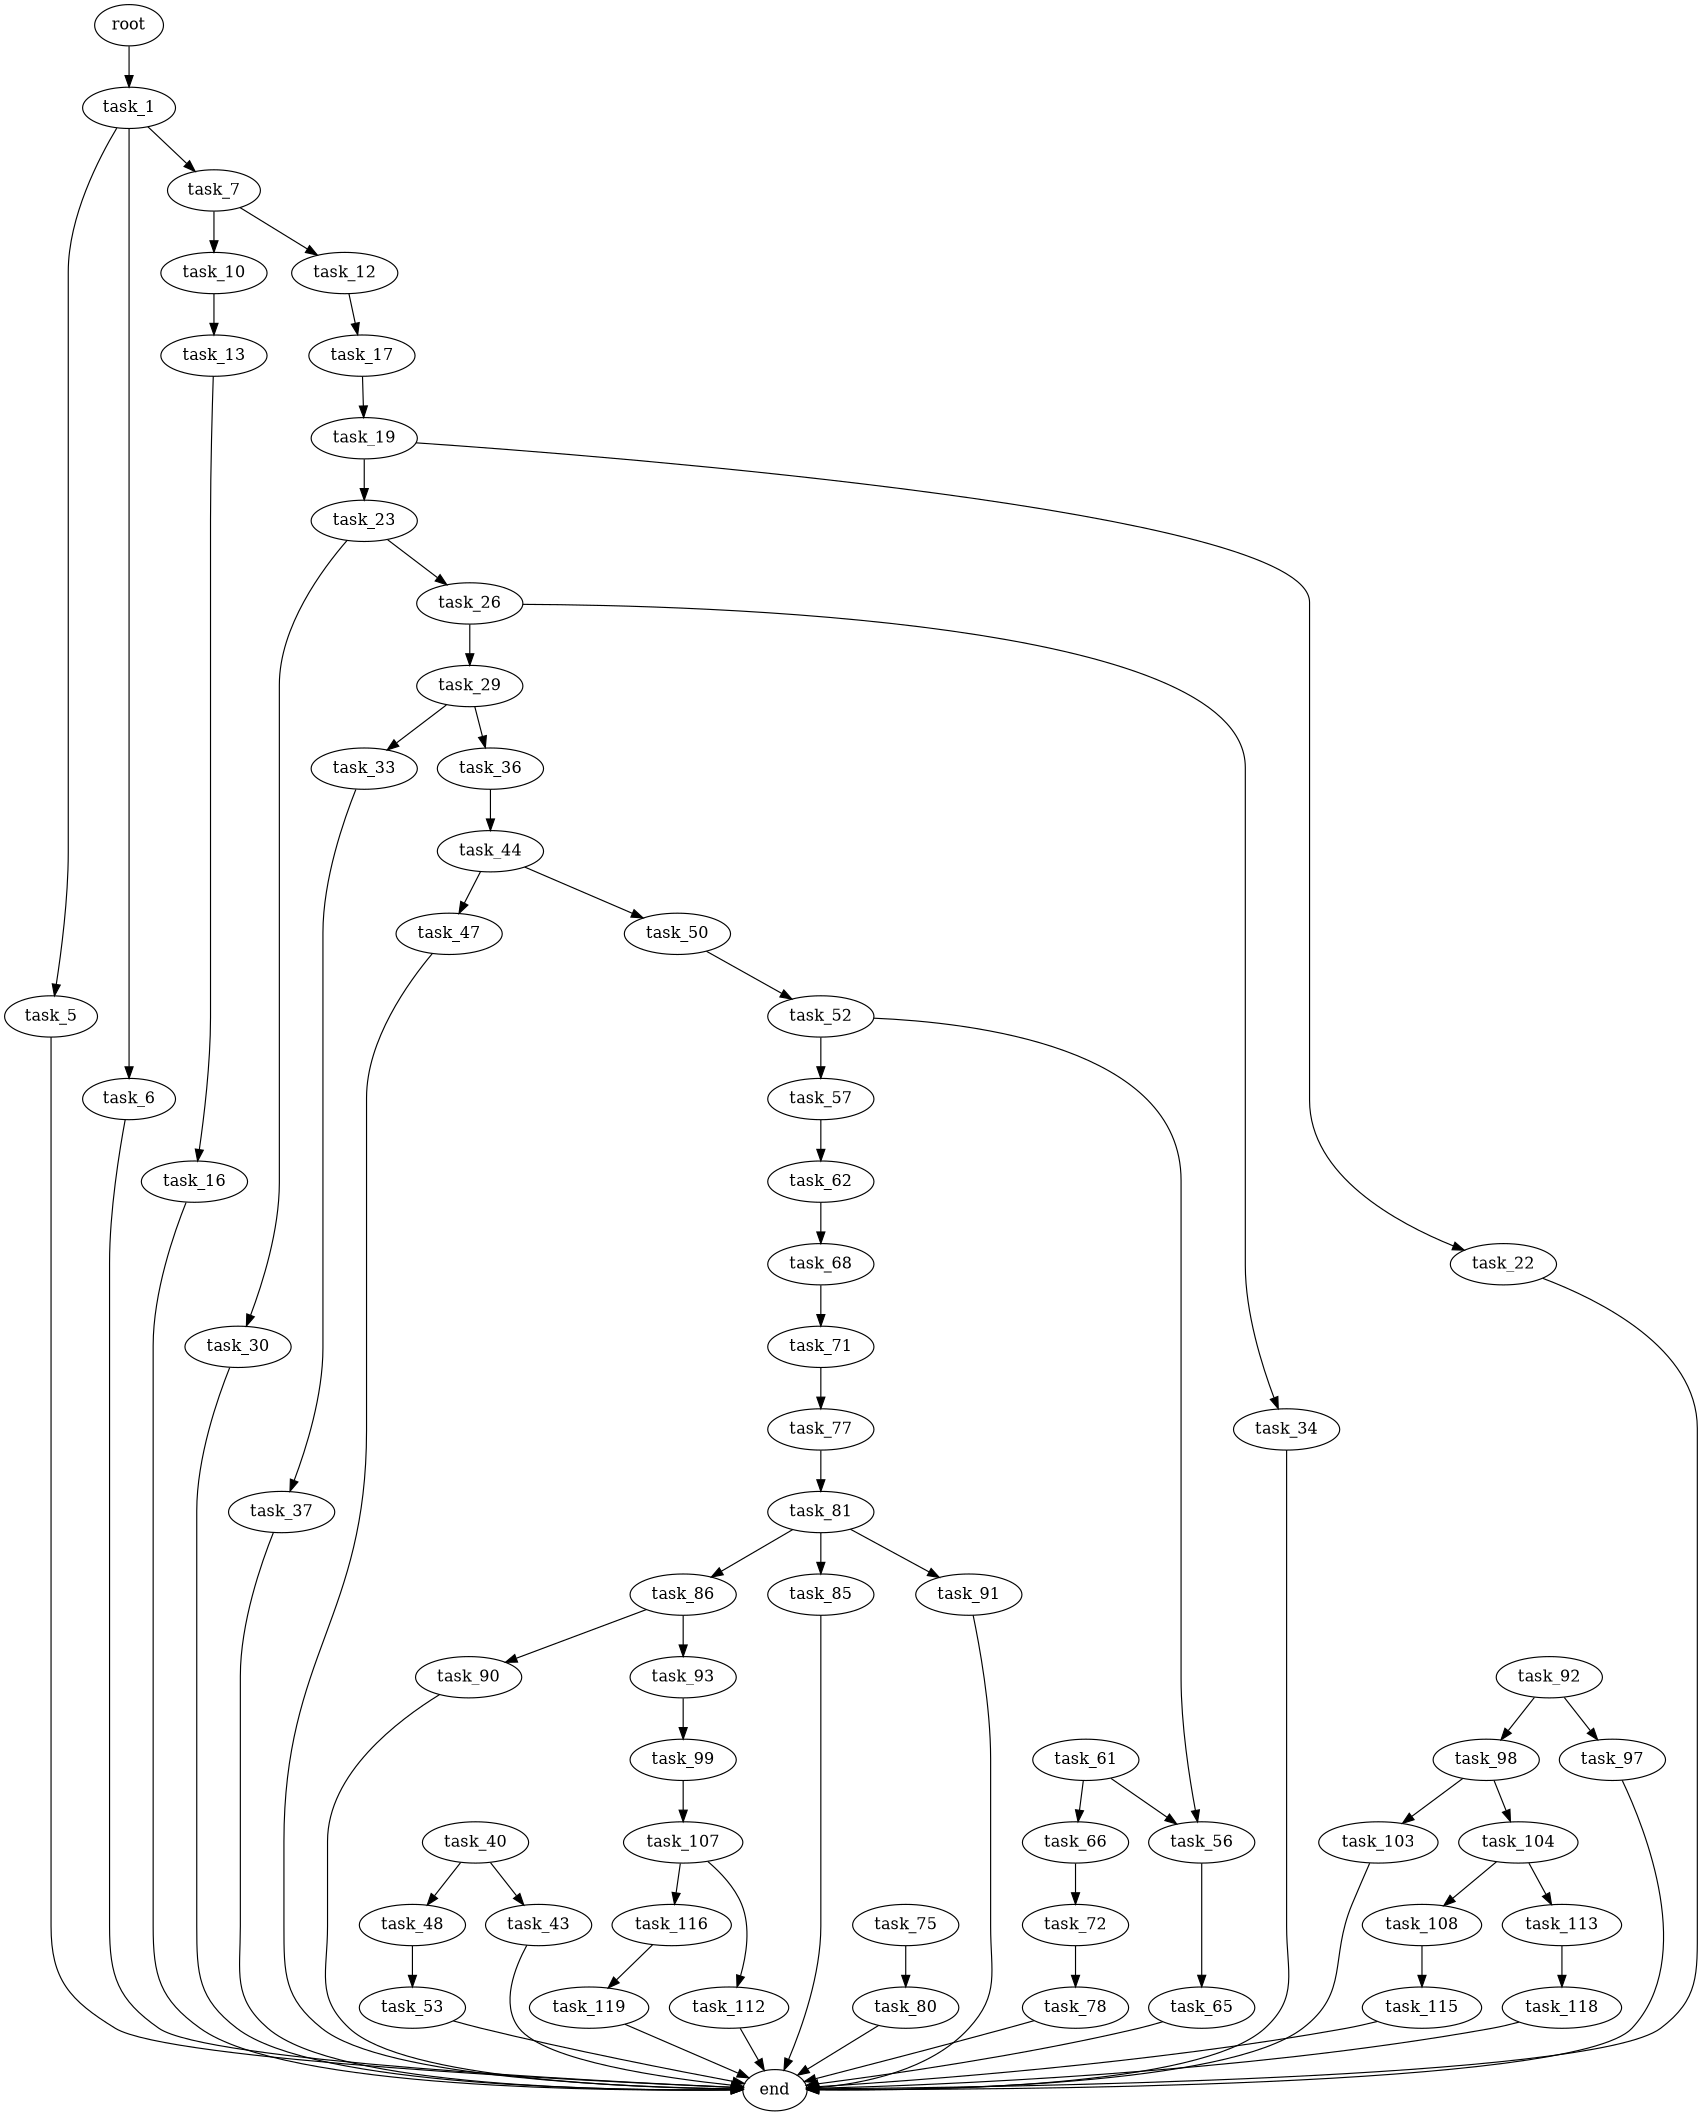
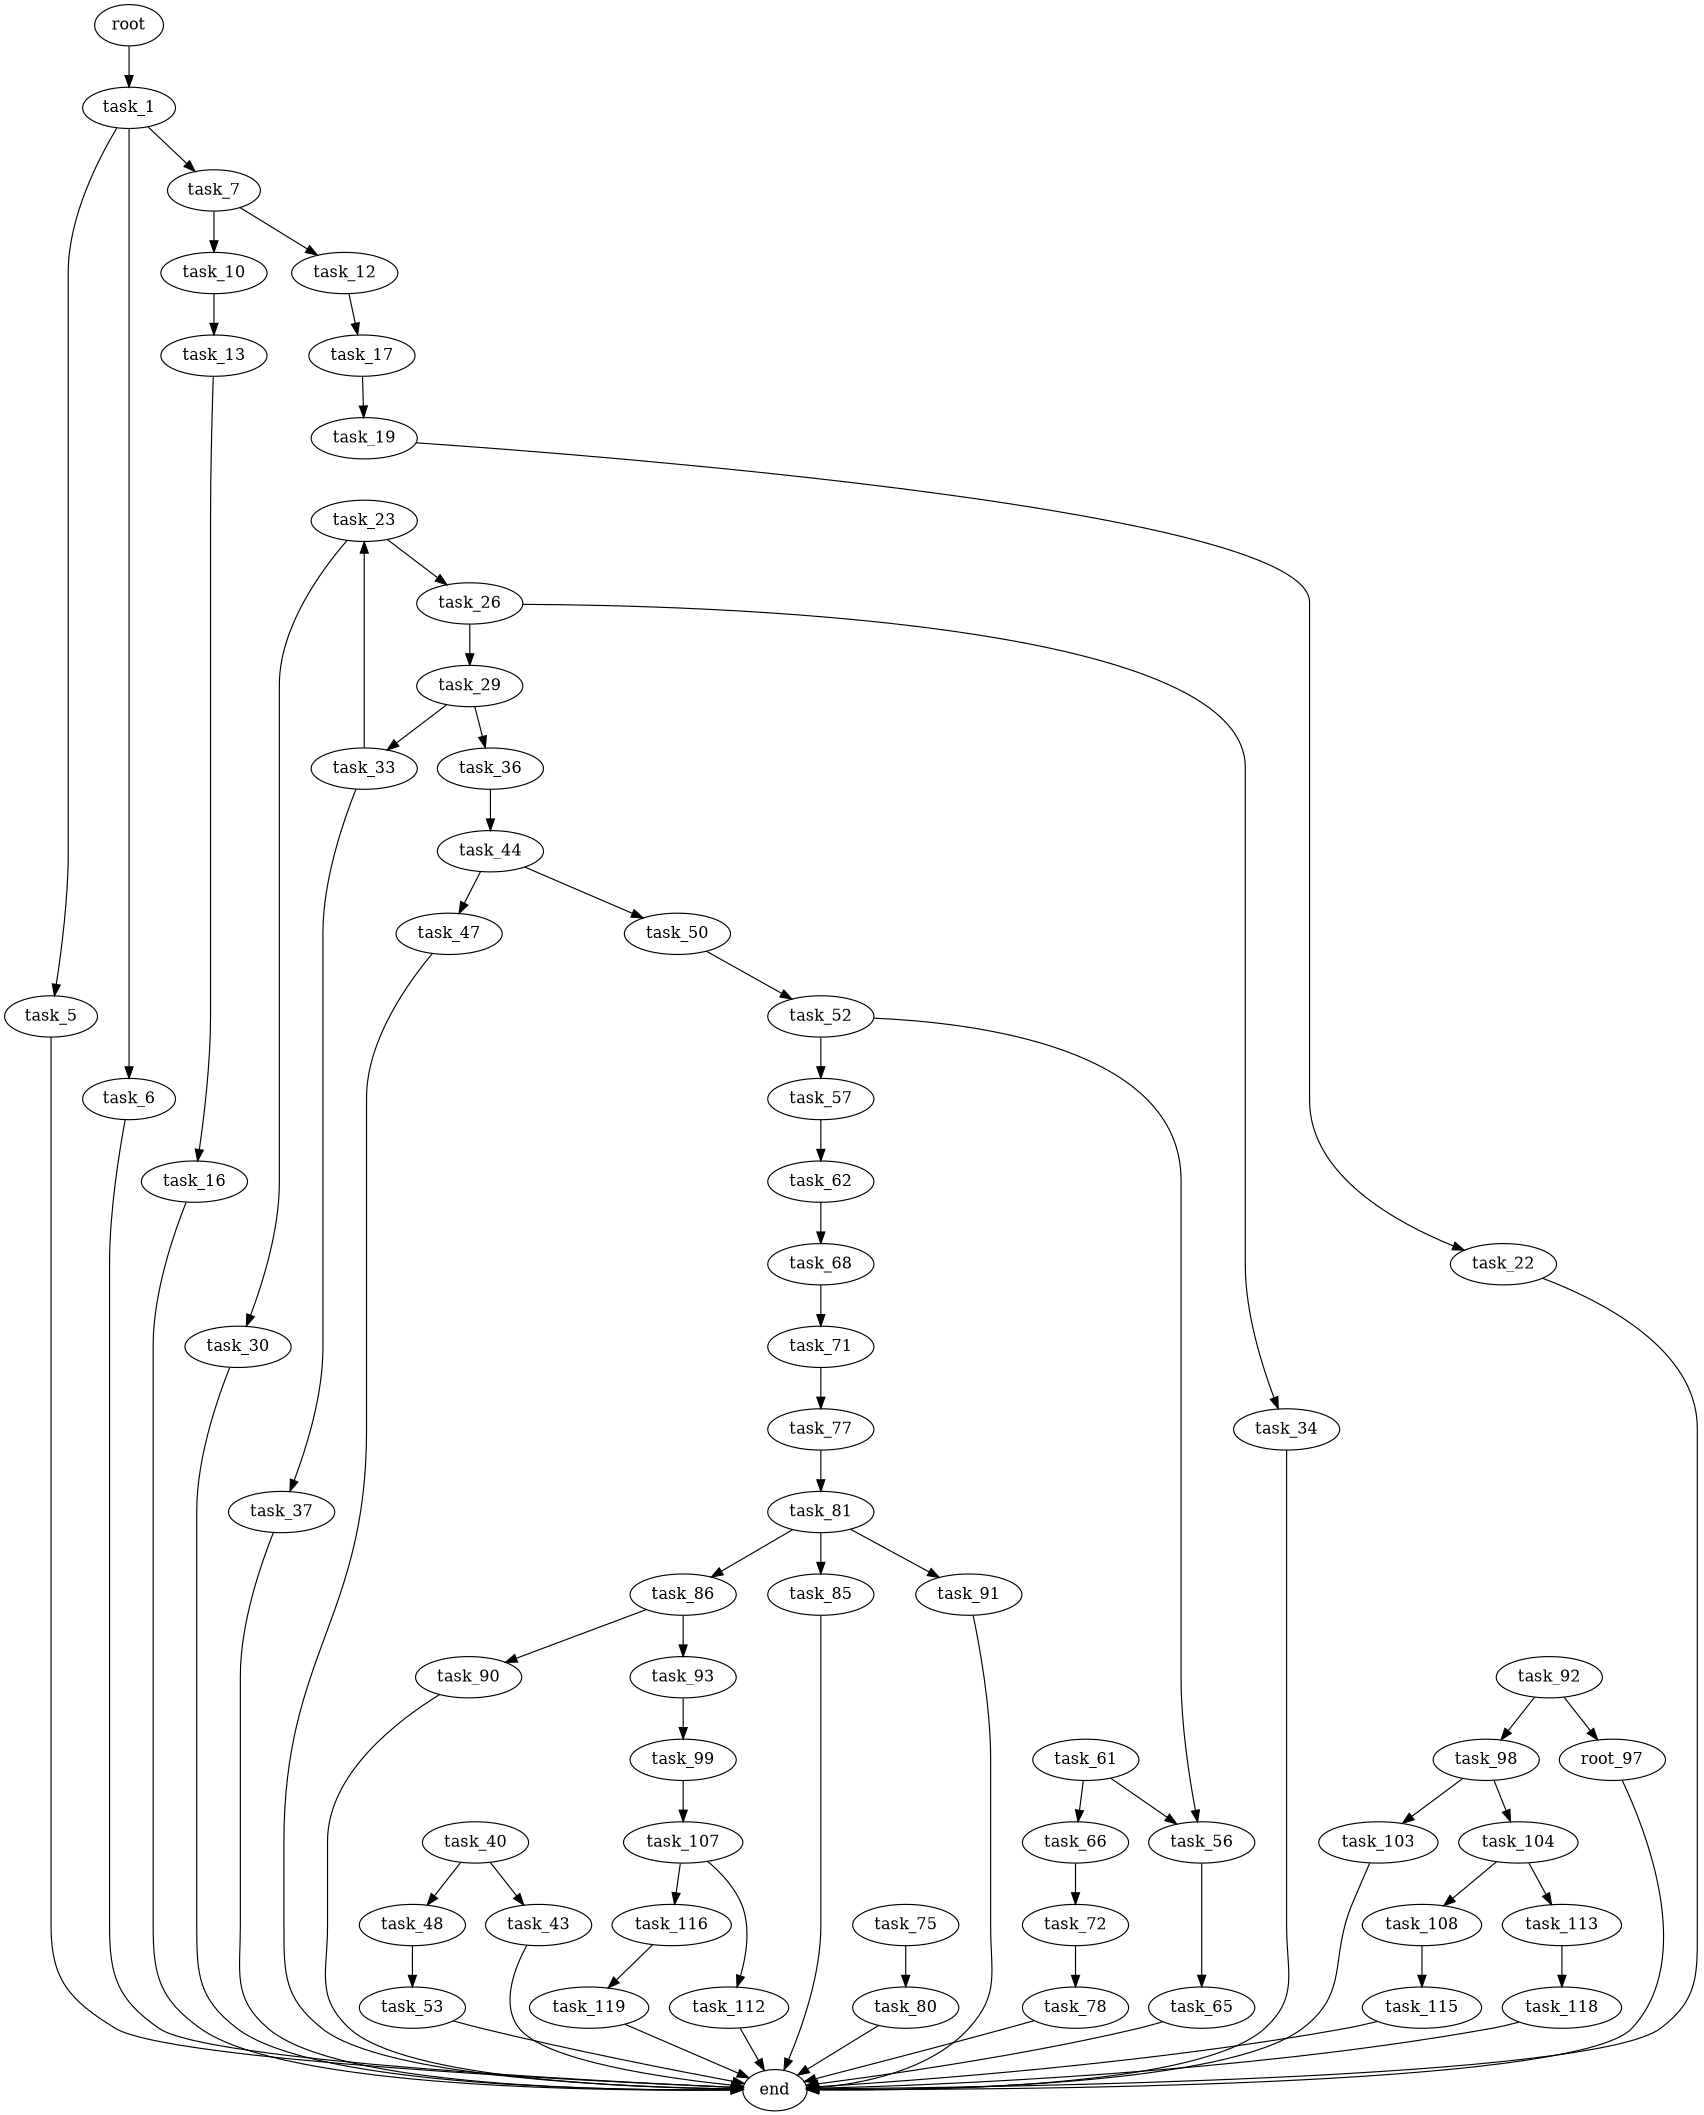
edge "task_19" -> "task_23": now "task_33" -> "task_23"
node "task_97": label "task_97" -> "root_97"
